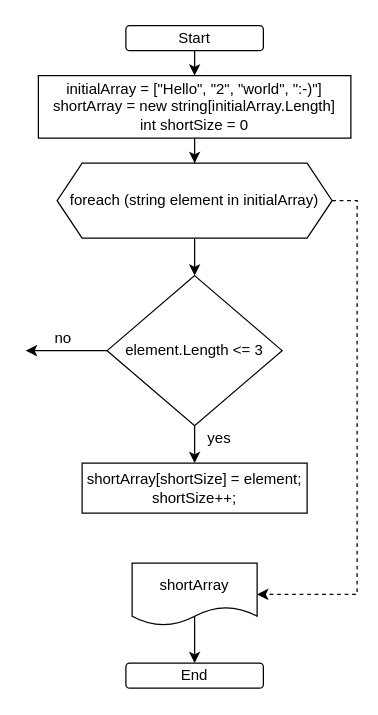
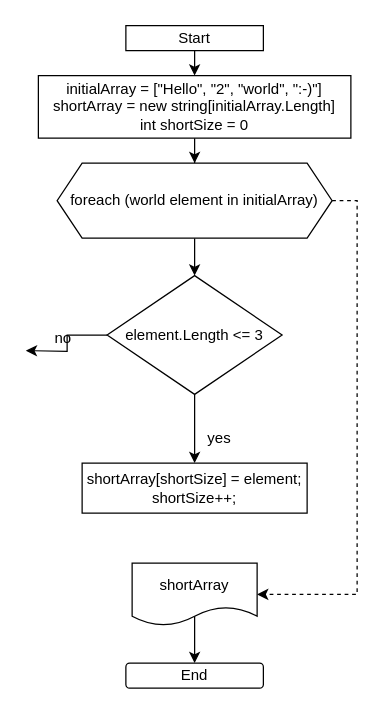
node "Start": shape rounded rectangle -> rectangle
node "foreach (string element in initialArray)": label "foreach (string element in initialArray)" -> "foreach (world element in initialArray)"
node "element.Length <= 3": size 175x150 -> 175x119
